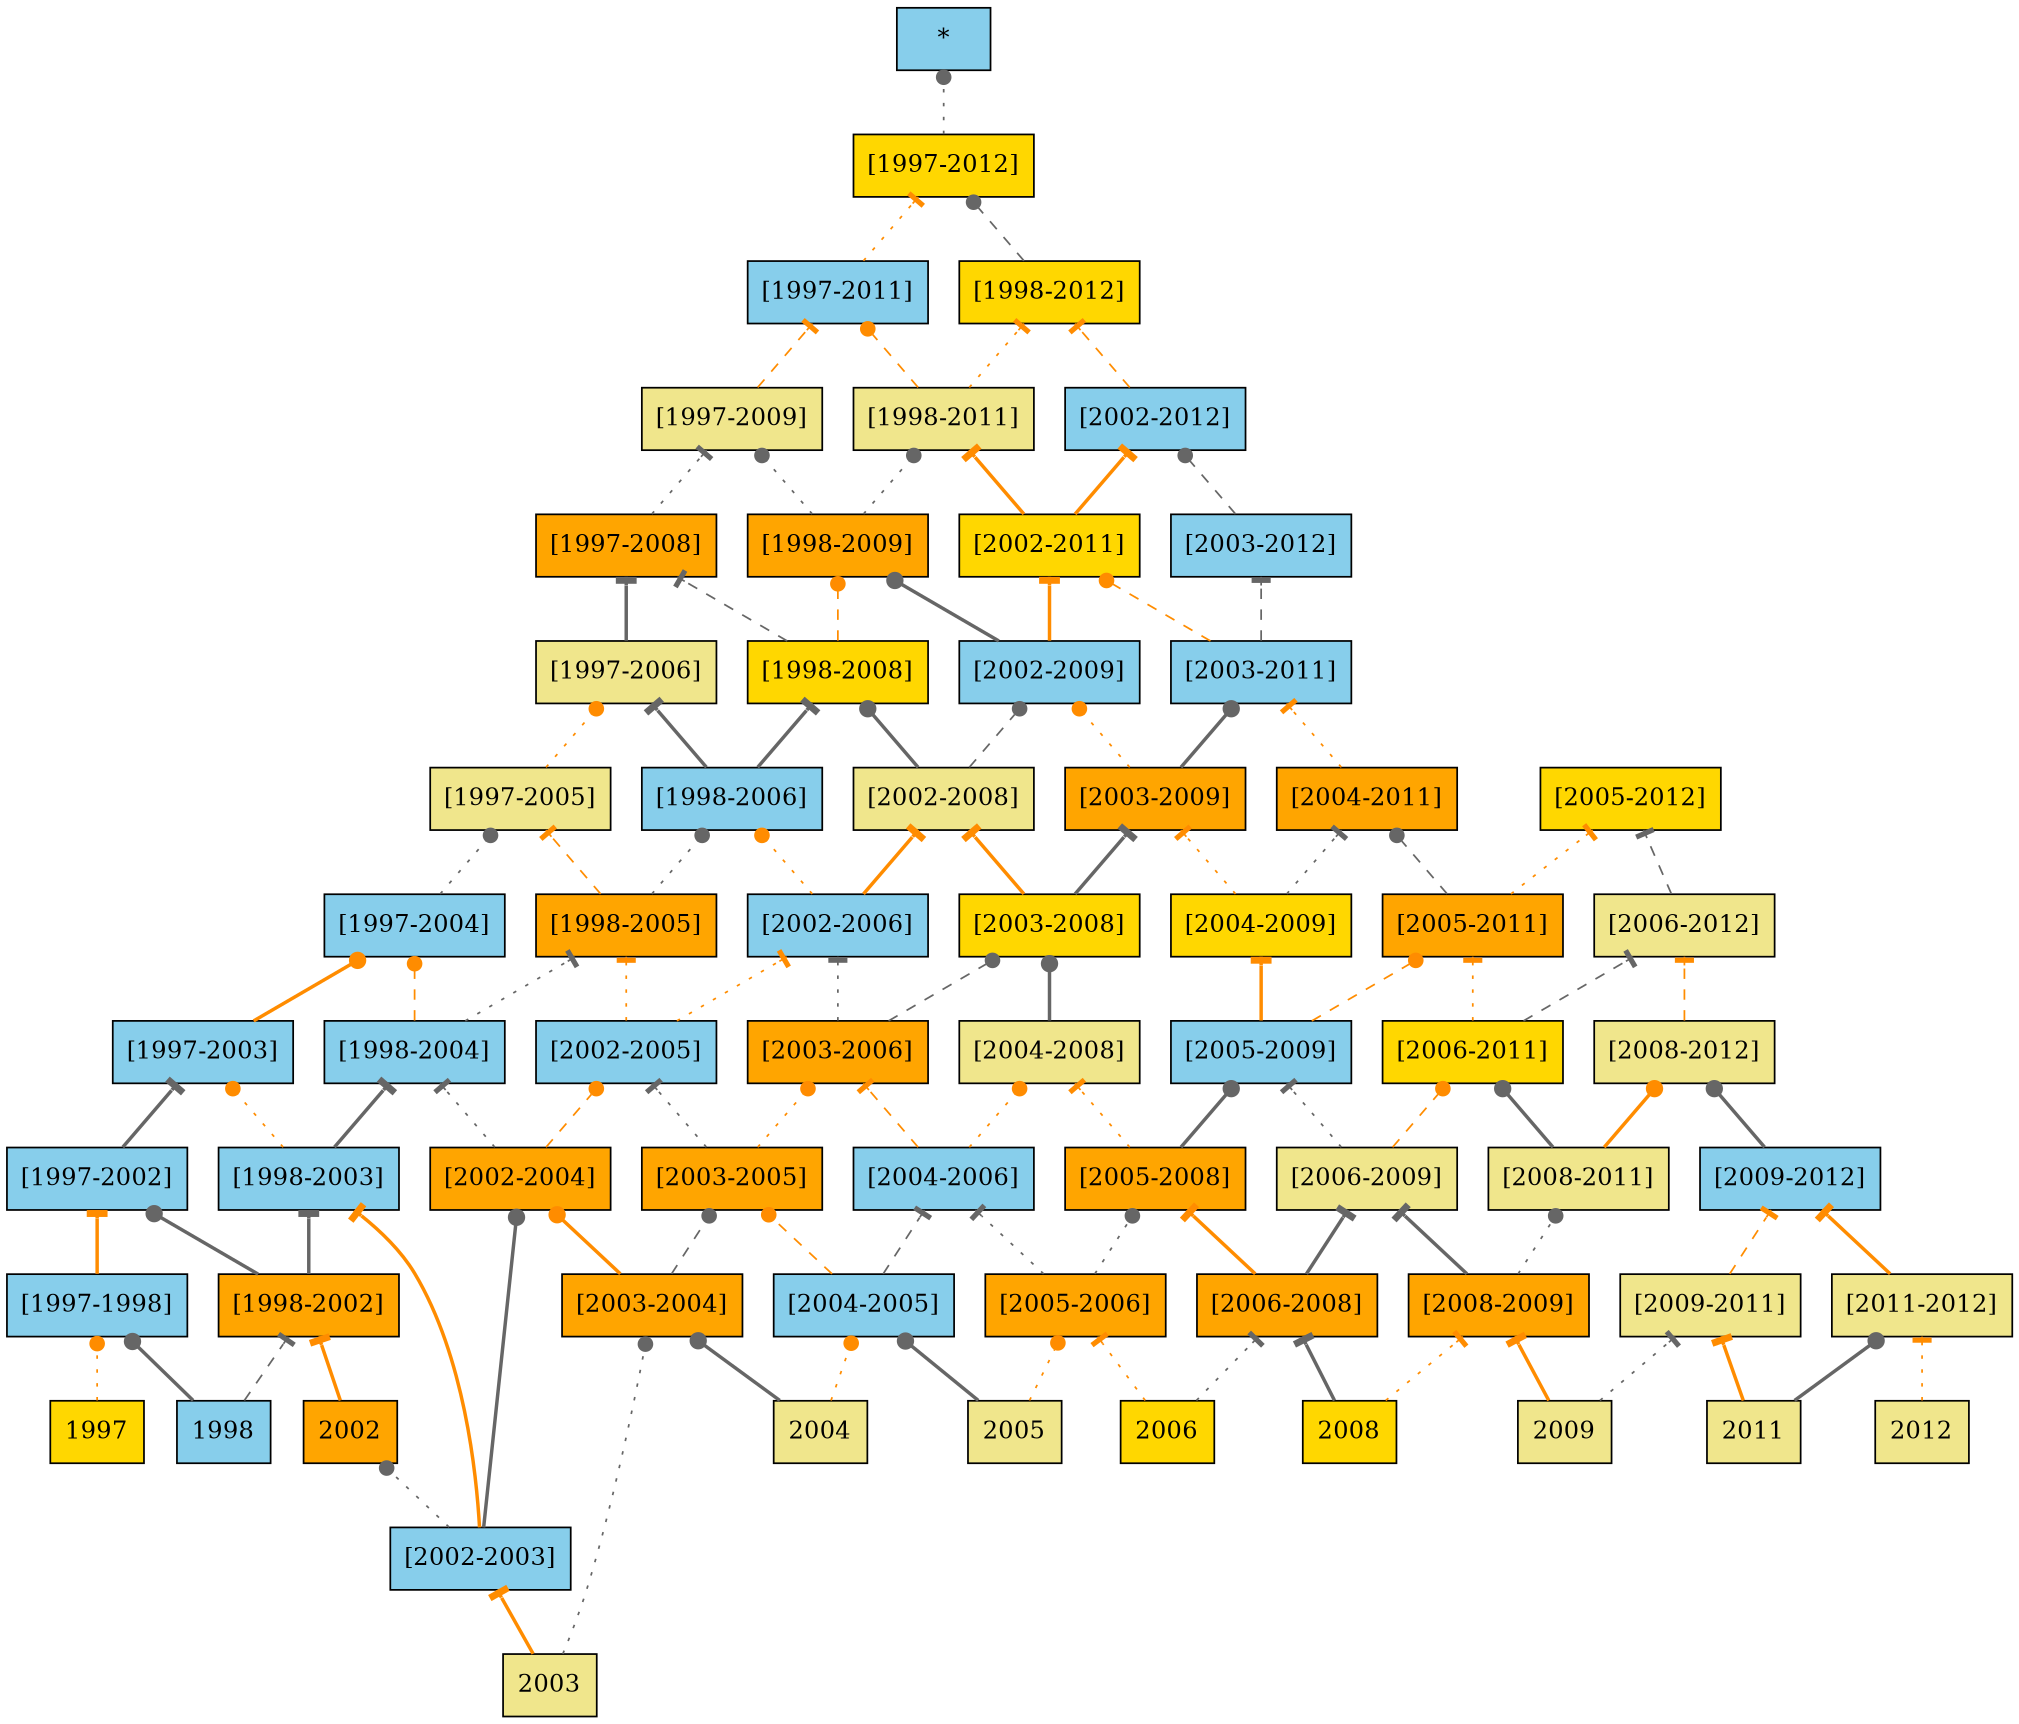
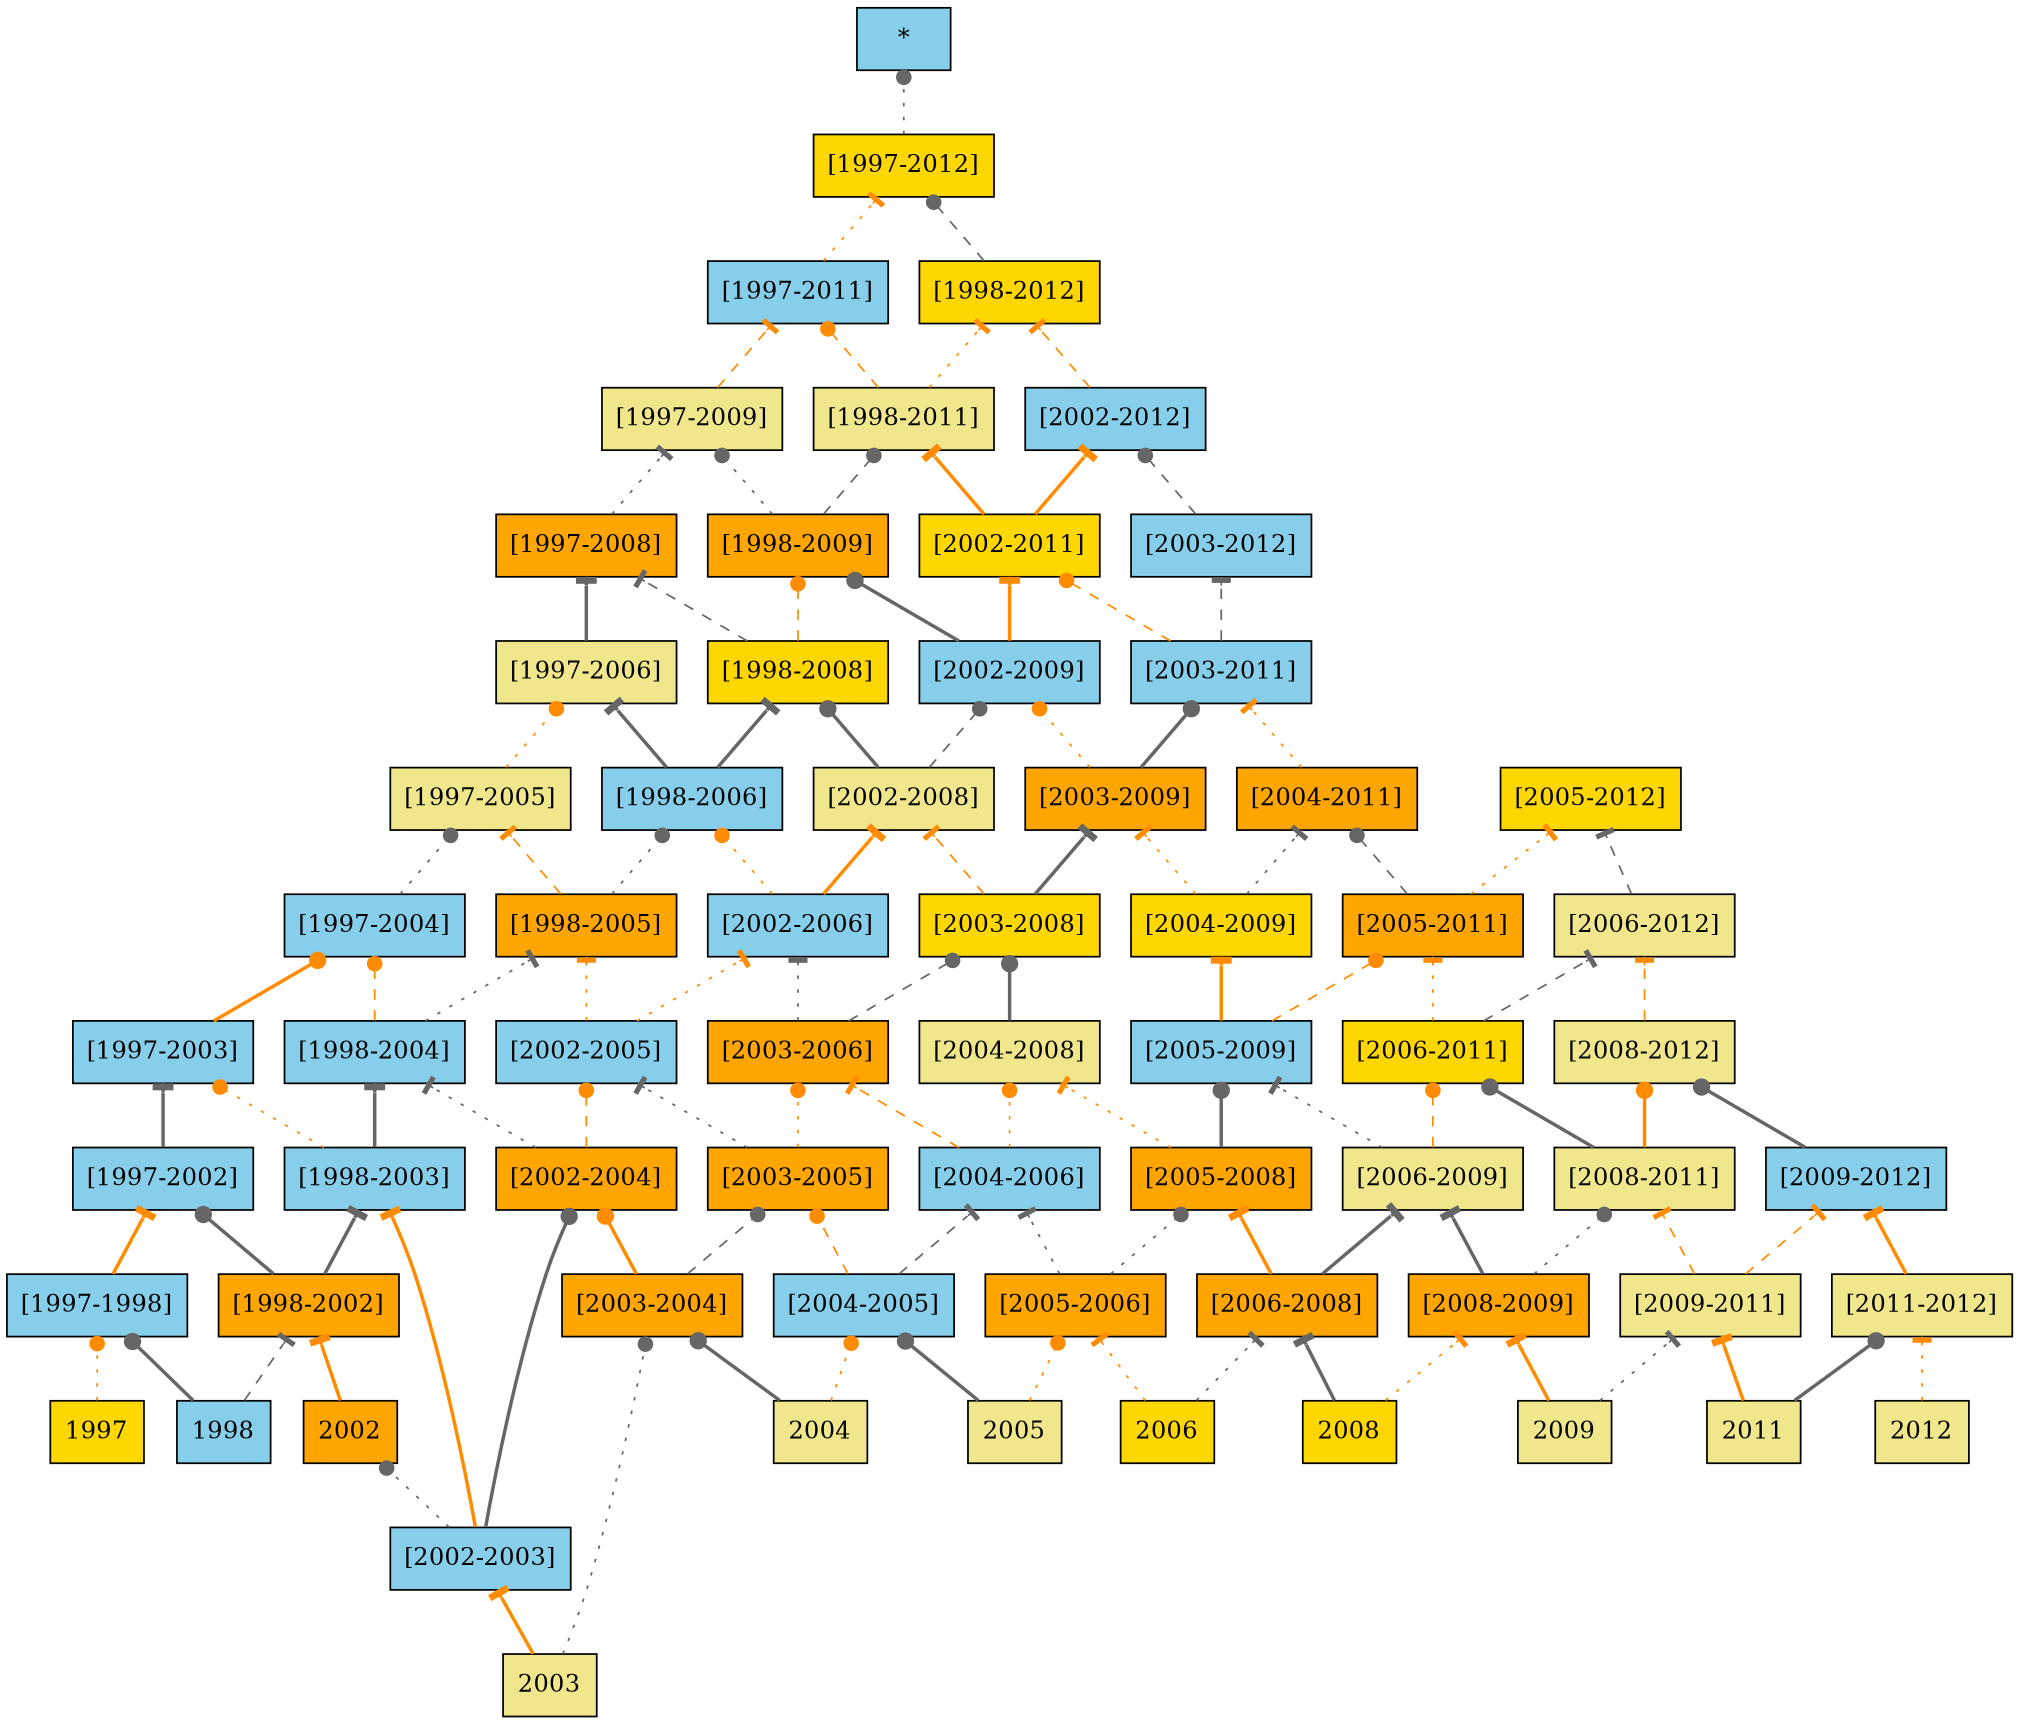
edge "[1998-2009]" -> "[1998-2011]": style dotted -> dashed
edge "[2003-2008]" -> "[2002-2008]": style bold -> dashed
edge "[2009-2011]" -> "[2008-2011]": added
